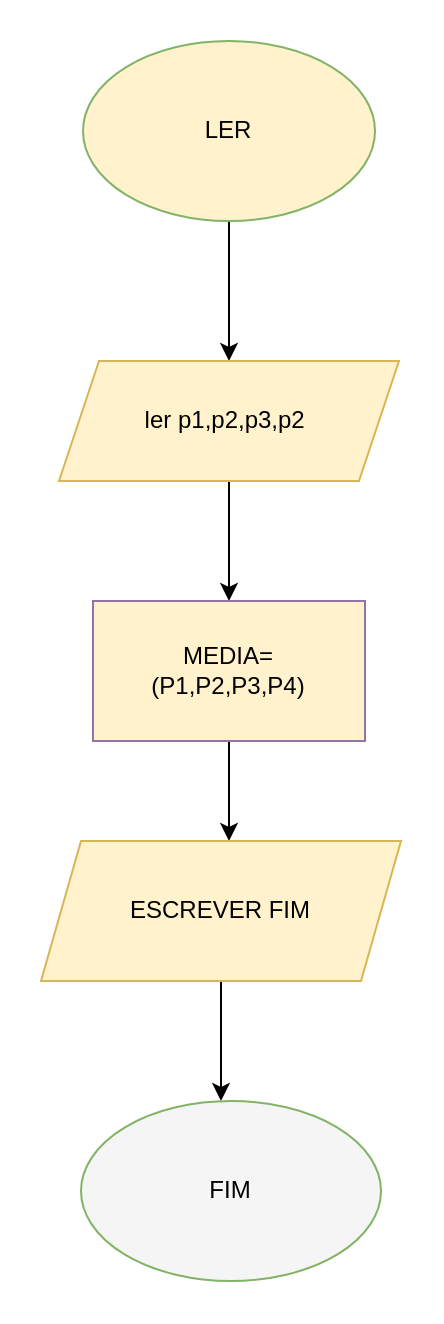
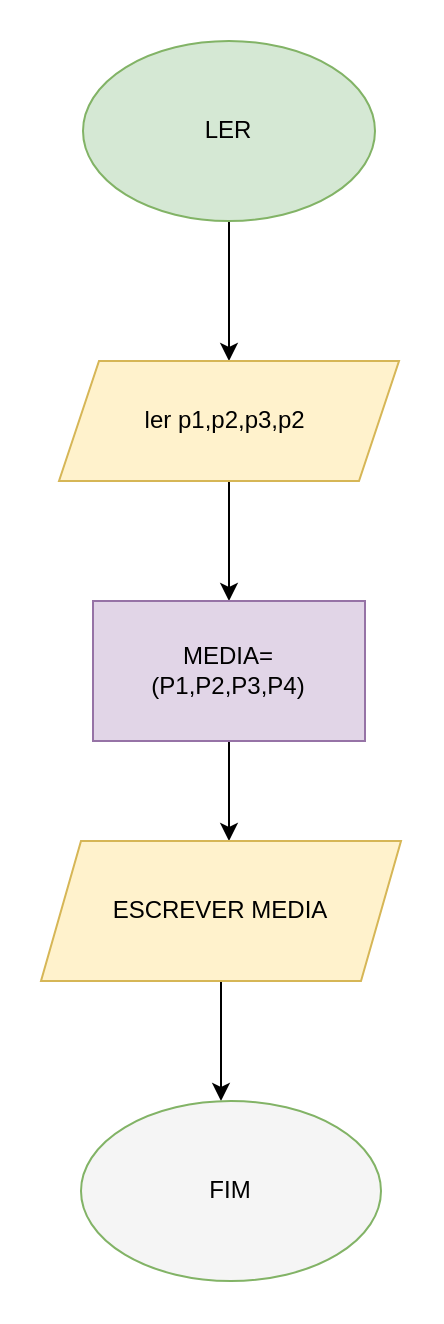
node "LER": fillcolor #fff2cc -> #d5e8d4
node "MEDIA= (P1,P2,P3,P4)": fillcolor #fff2cc -> #e1d5e7
node "ESCREVER FIM": label "ESCREVER FIM" -> "ESCREVER MEDIA"
